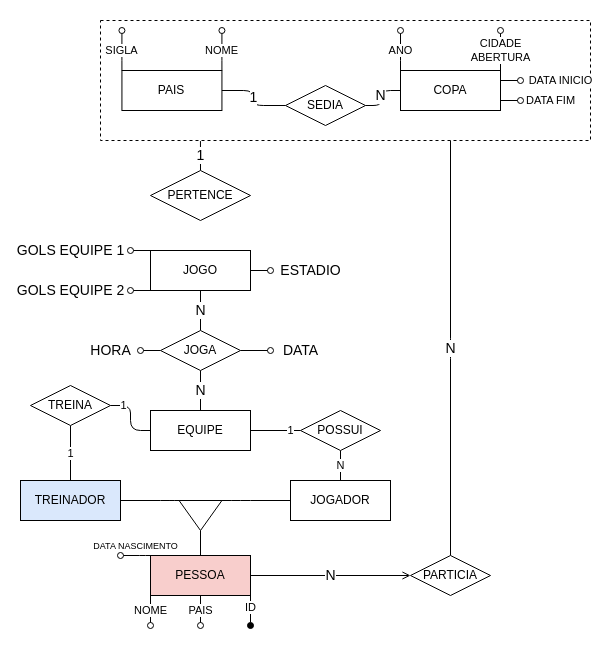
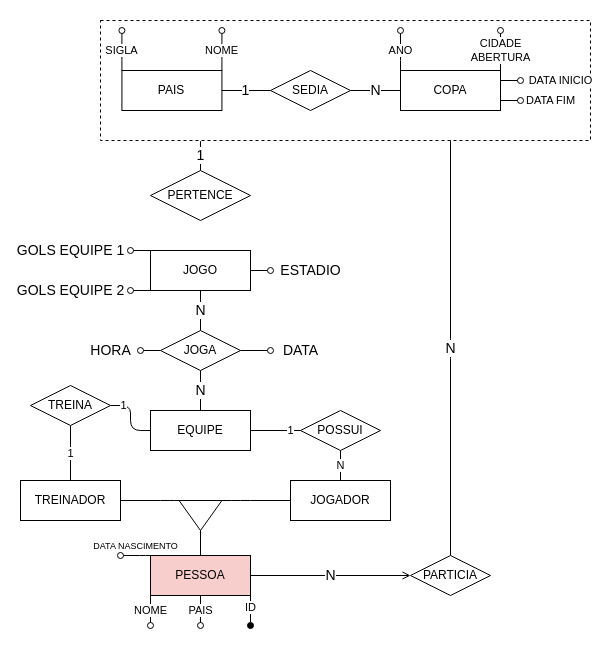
node "SEDIA": moved (326, 106) -> (311, 91)
node "TREINADOR": fillcolor #dae8fc -> #ffffff
